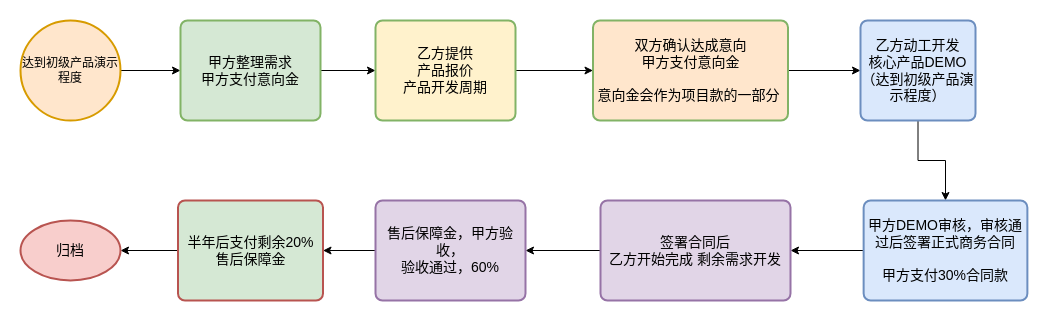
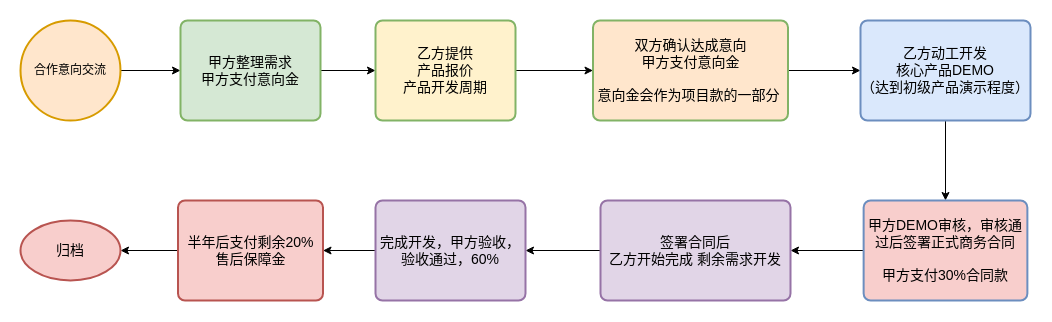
node "达到初级产品演示程度": label "达到初级产品演示程度" -> "合作意向交流"
node "乙方动工开发 核心产品DEMO （达到初级产品演示程度）": size 115x100 -> 170x100
node "半年后支付剩余20% 售后保障金": fillcolor #d5e8d4 -> #f8cecc
node "售后保障金，甲方验收， 验收通过，60%": label "售后保障金，甲方验收， 验收通过，60%" -> "完成开发，甲方验收， 验收通过，60%"
node "甲方DEMO审核，审核通过后签署正式商务合同 甲方支付30%合同款": fillcolor #dae8fc -> #f8cecc
